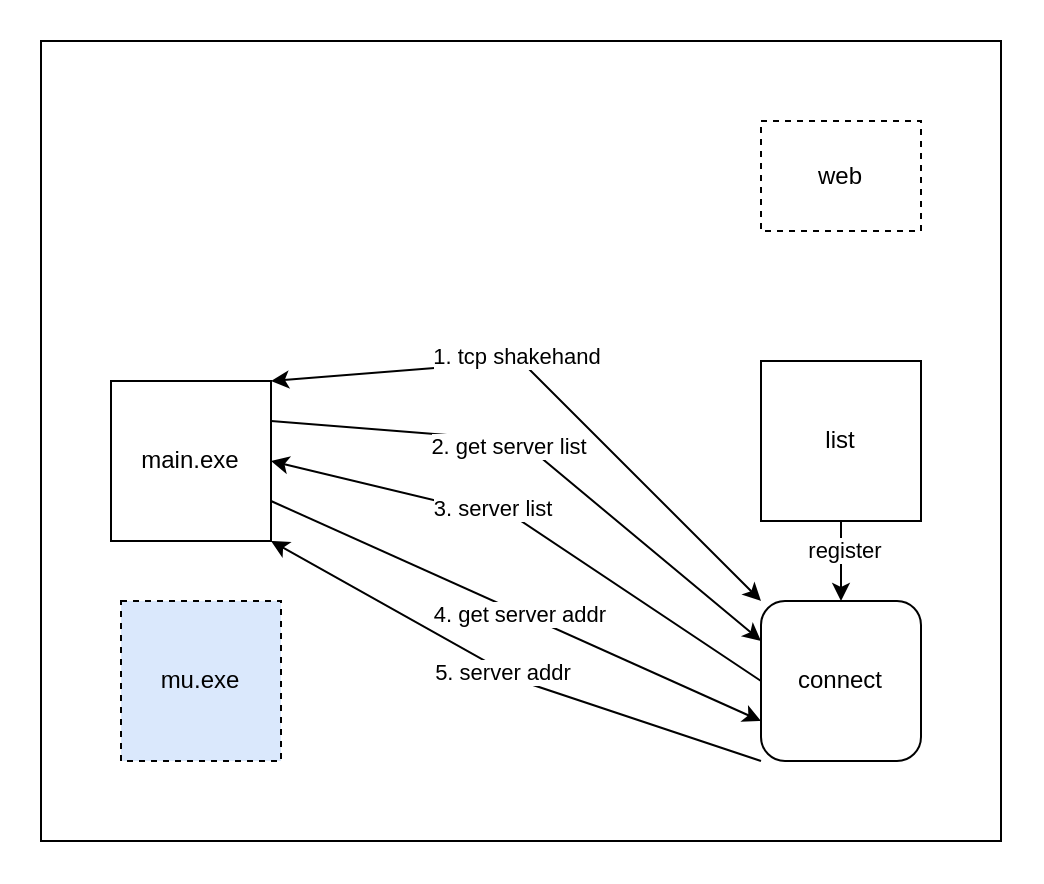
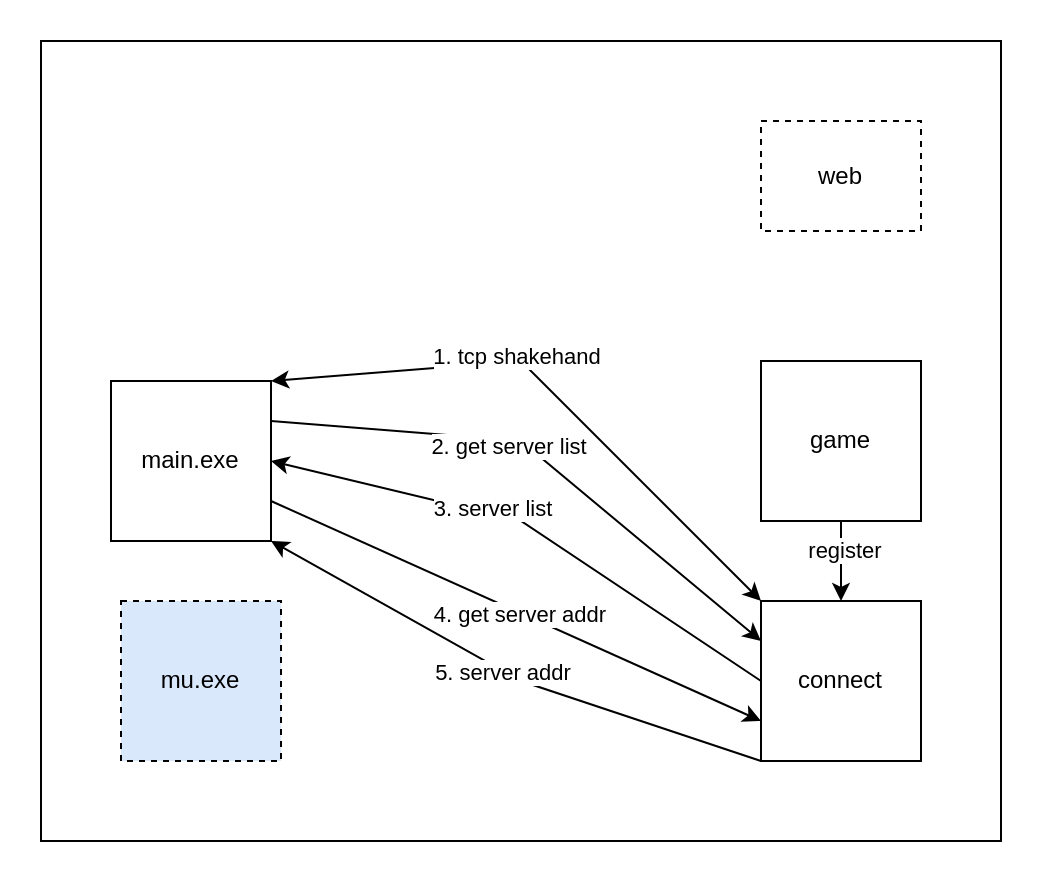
node "list": label "list" -> "game"
node "connect": shape rounded rectangle -> rectangle
